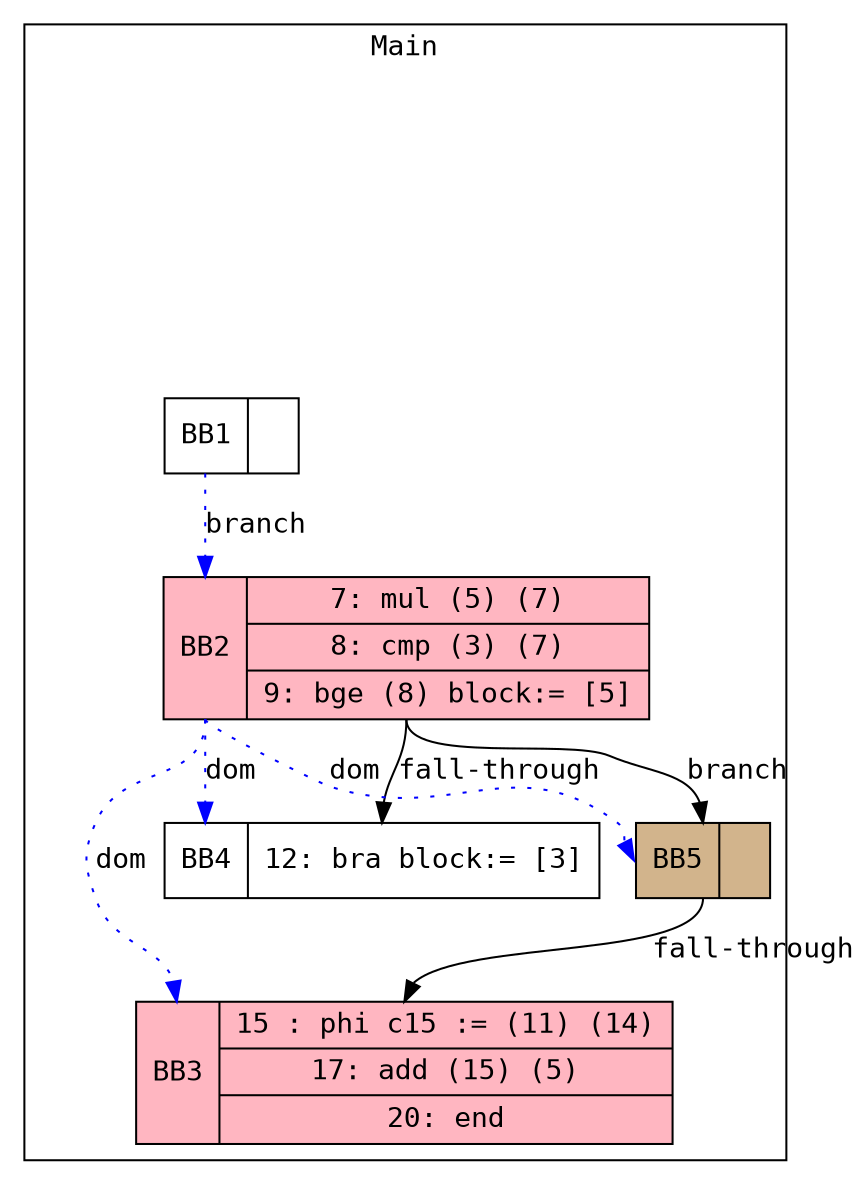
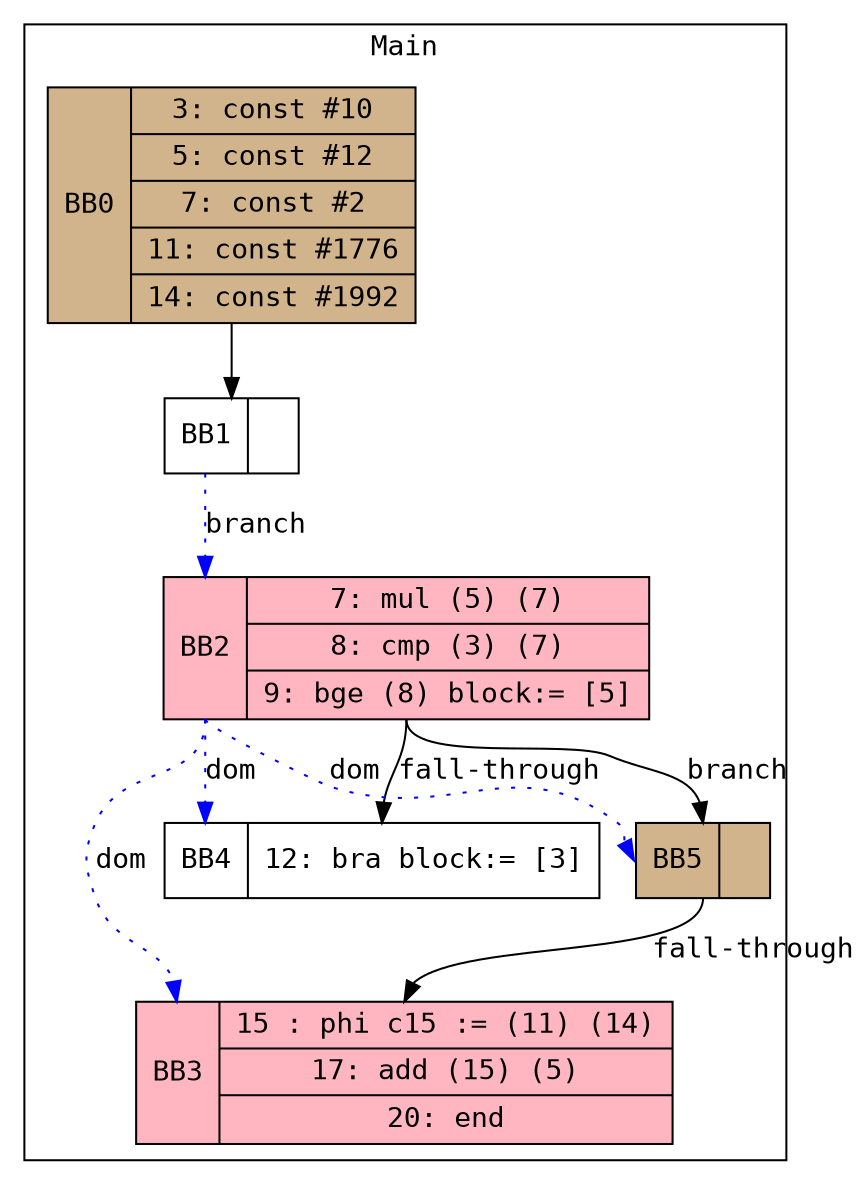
node "BB0": added
